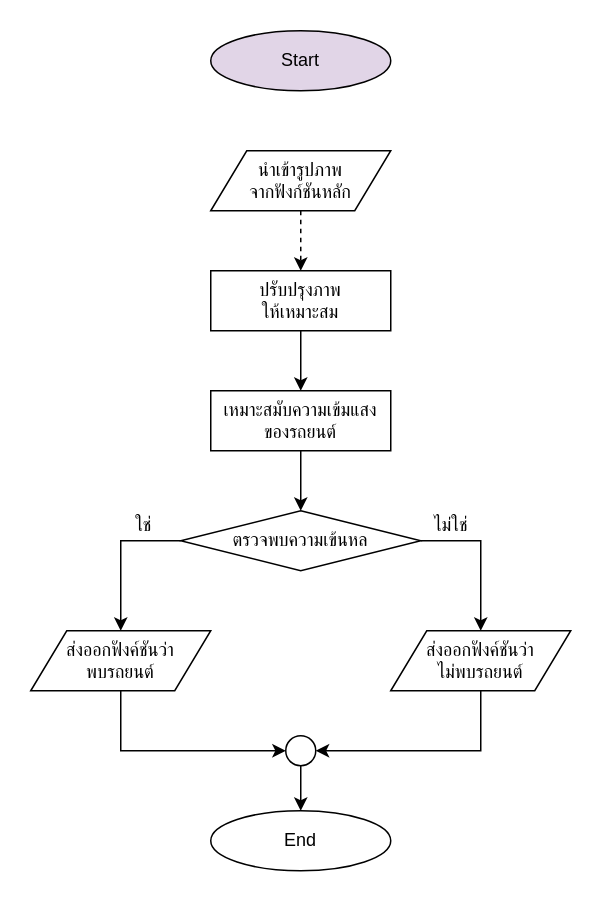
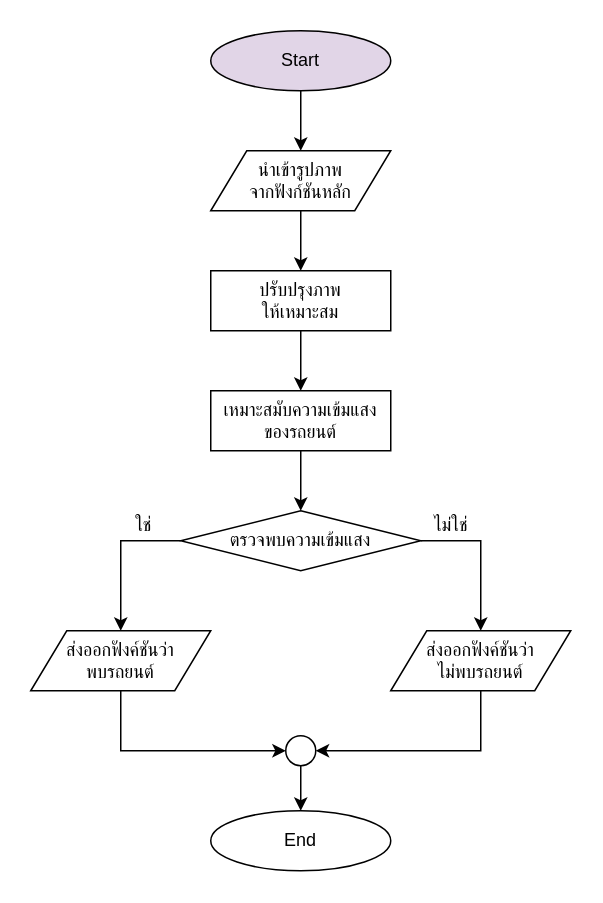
edge "Start" -> "นำเข้ารูปภาพ จากฟังก์ชันหลัก": added
edge "นำเข้ารูปภาพ จากฟังก์ชันหลัก" -> "ปรับปรุงภาพ ให้เหมาะสม": style dashed -> solid
node "ตรวจพบความเข้นหล": label "ตรวจพบความเข้นหล" -> "ตรวจพบความเข้มแสง"
